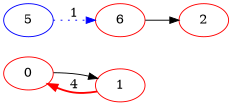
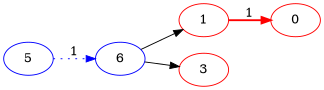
node "6": color red -> blue
node "2": label "2" -> "3"
edge "0" -> "1": now "6" -> "1"
edge "1" -> "0": label "4" -> "1"
